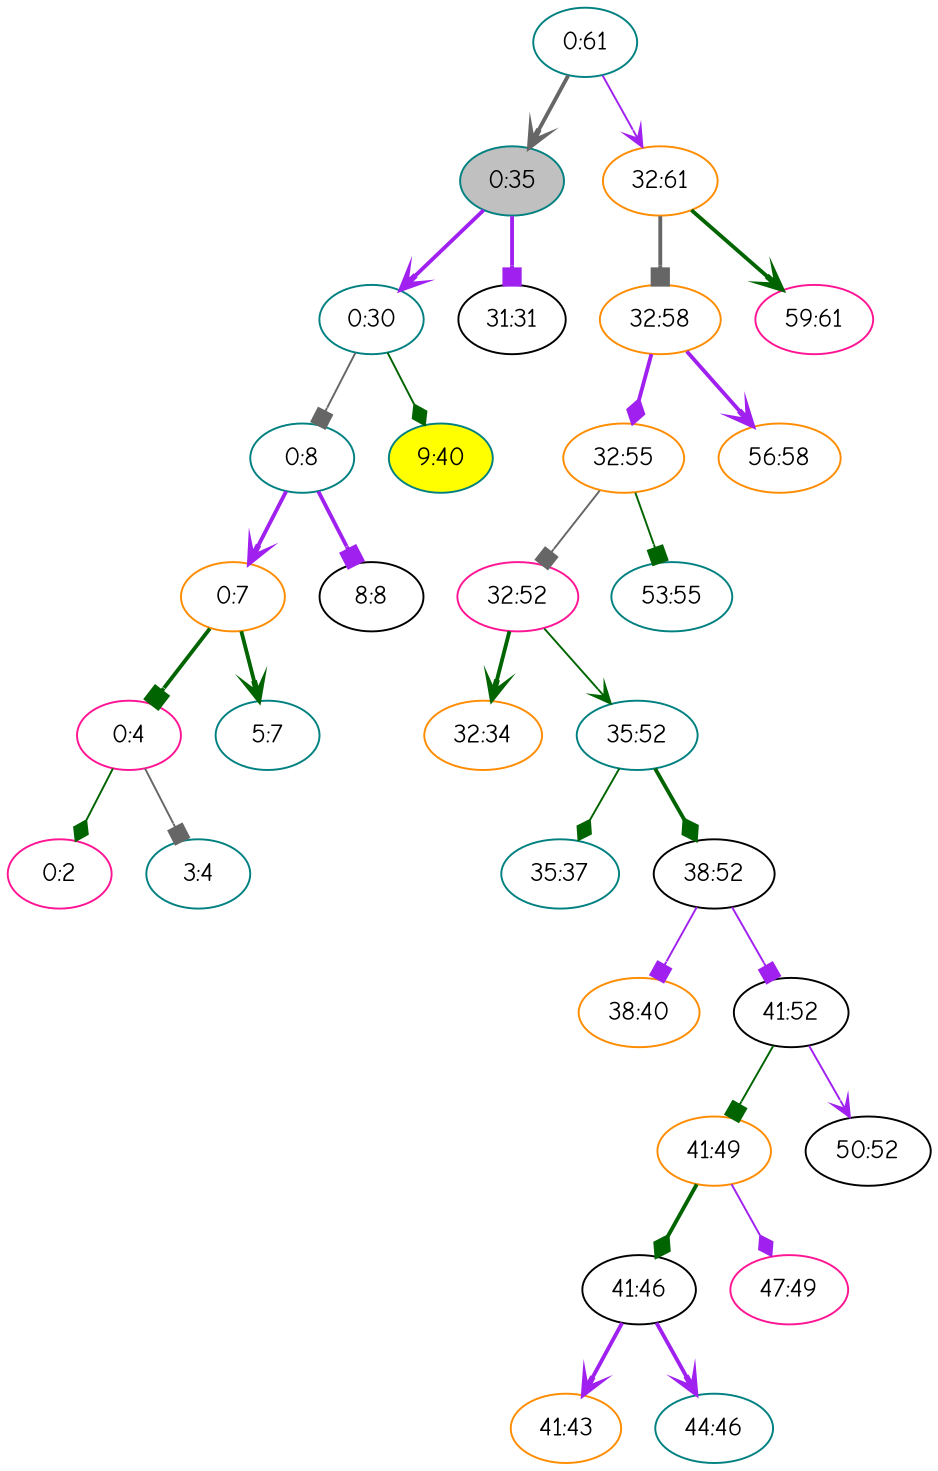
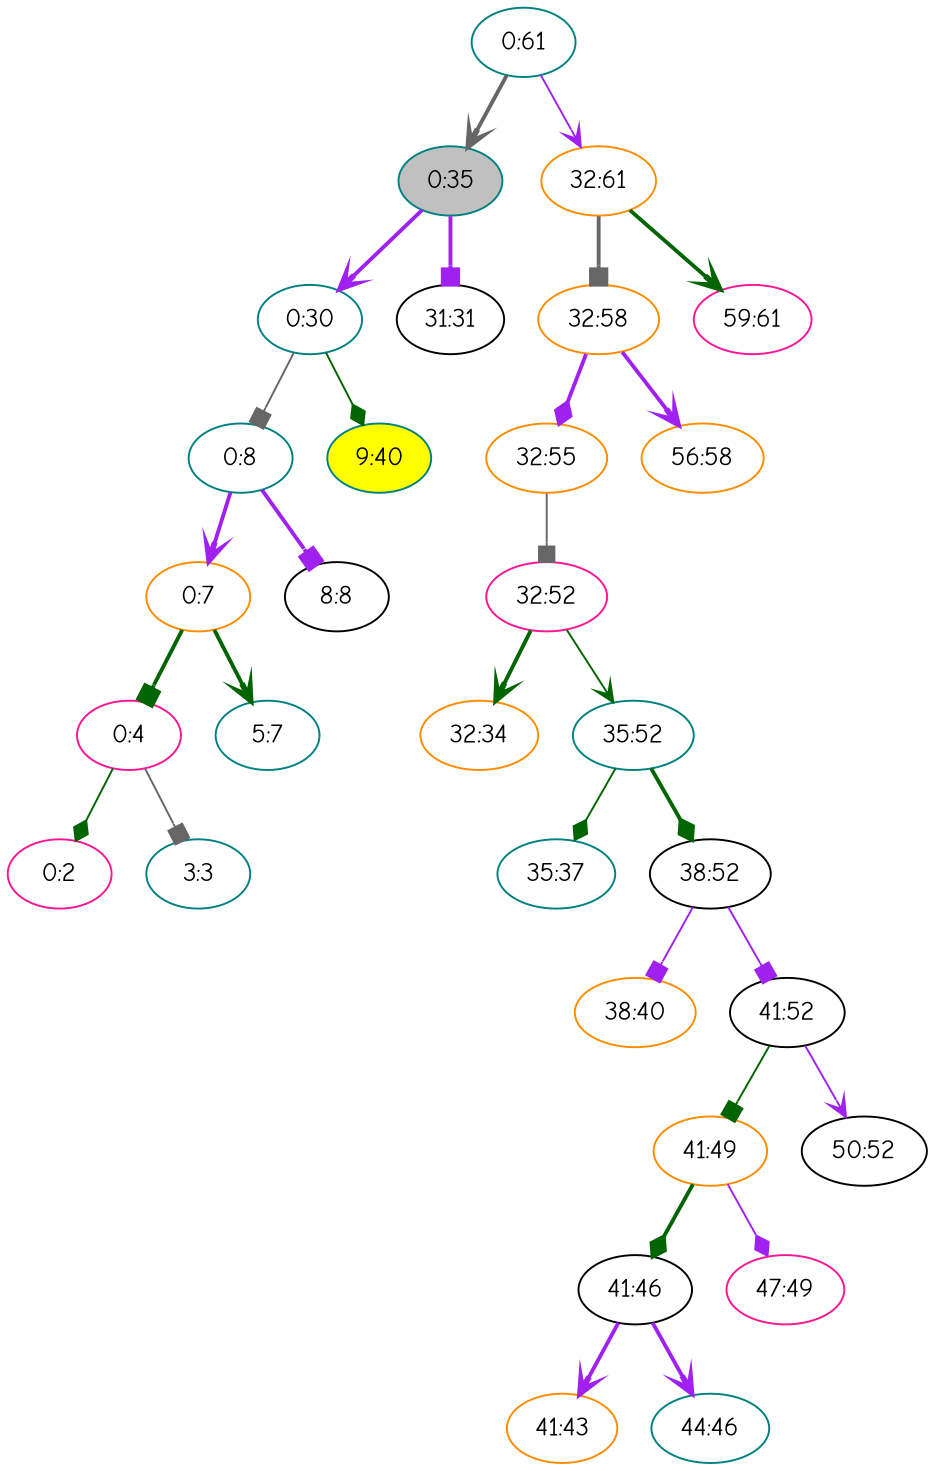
node "53:55": removed
node "3:4": label "3:4" -> "3:3"
